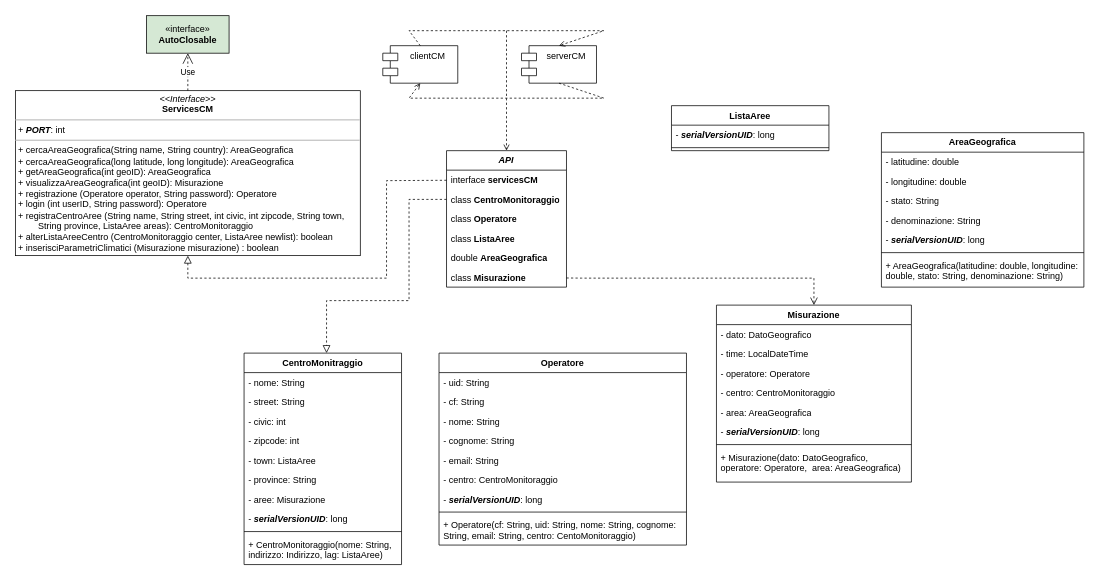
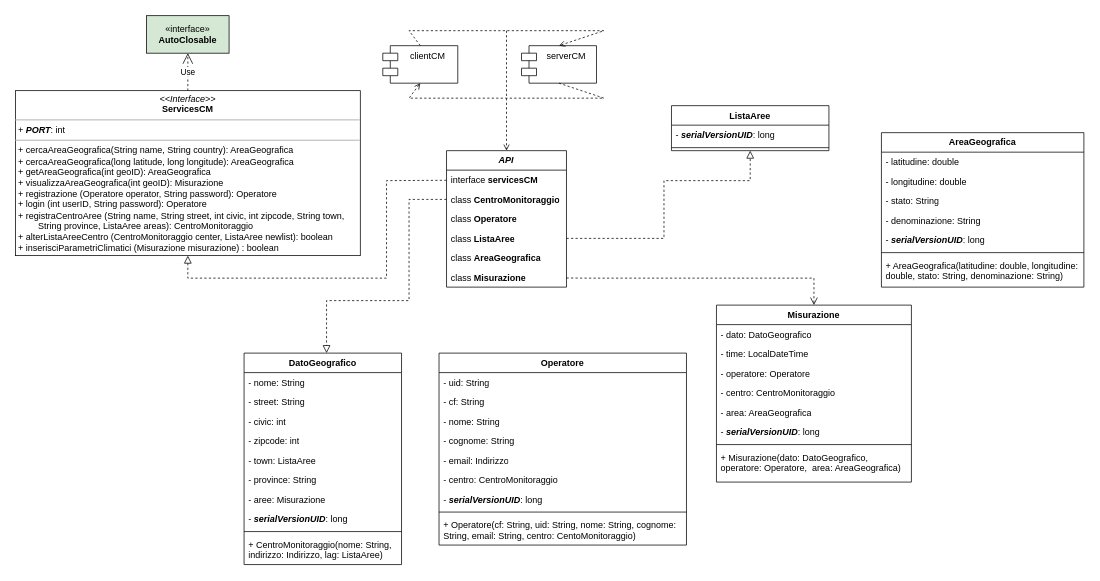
edge "class ListaAree" -> "ListaAree": added
node "double AreaGeografica": label "double AreaGeografica" -> "class AreaGeografica"
node "CentroMonitraggio": label "CentroMonitraggio" -> "DatoGeografico"
node "- email: String": label "- email: String" -> "- email: Indirizzo"
